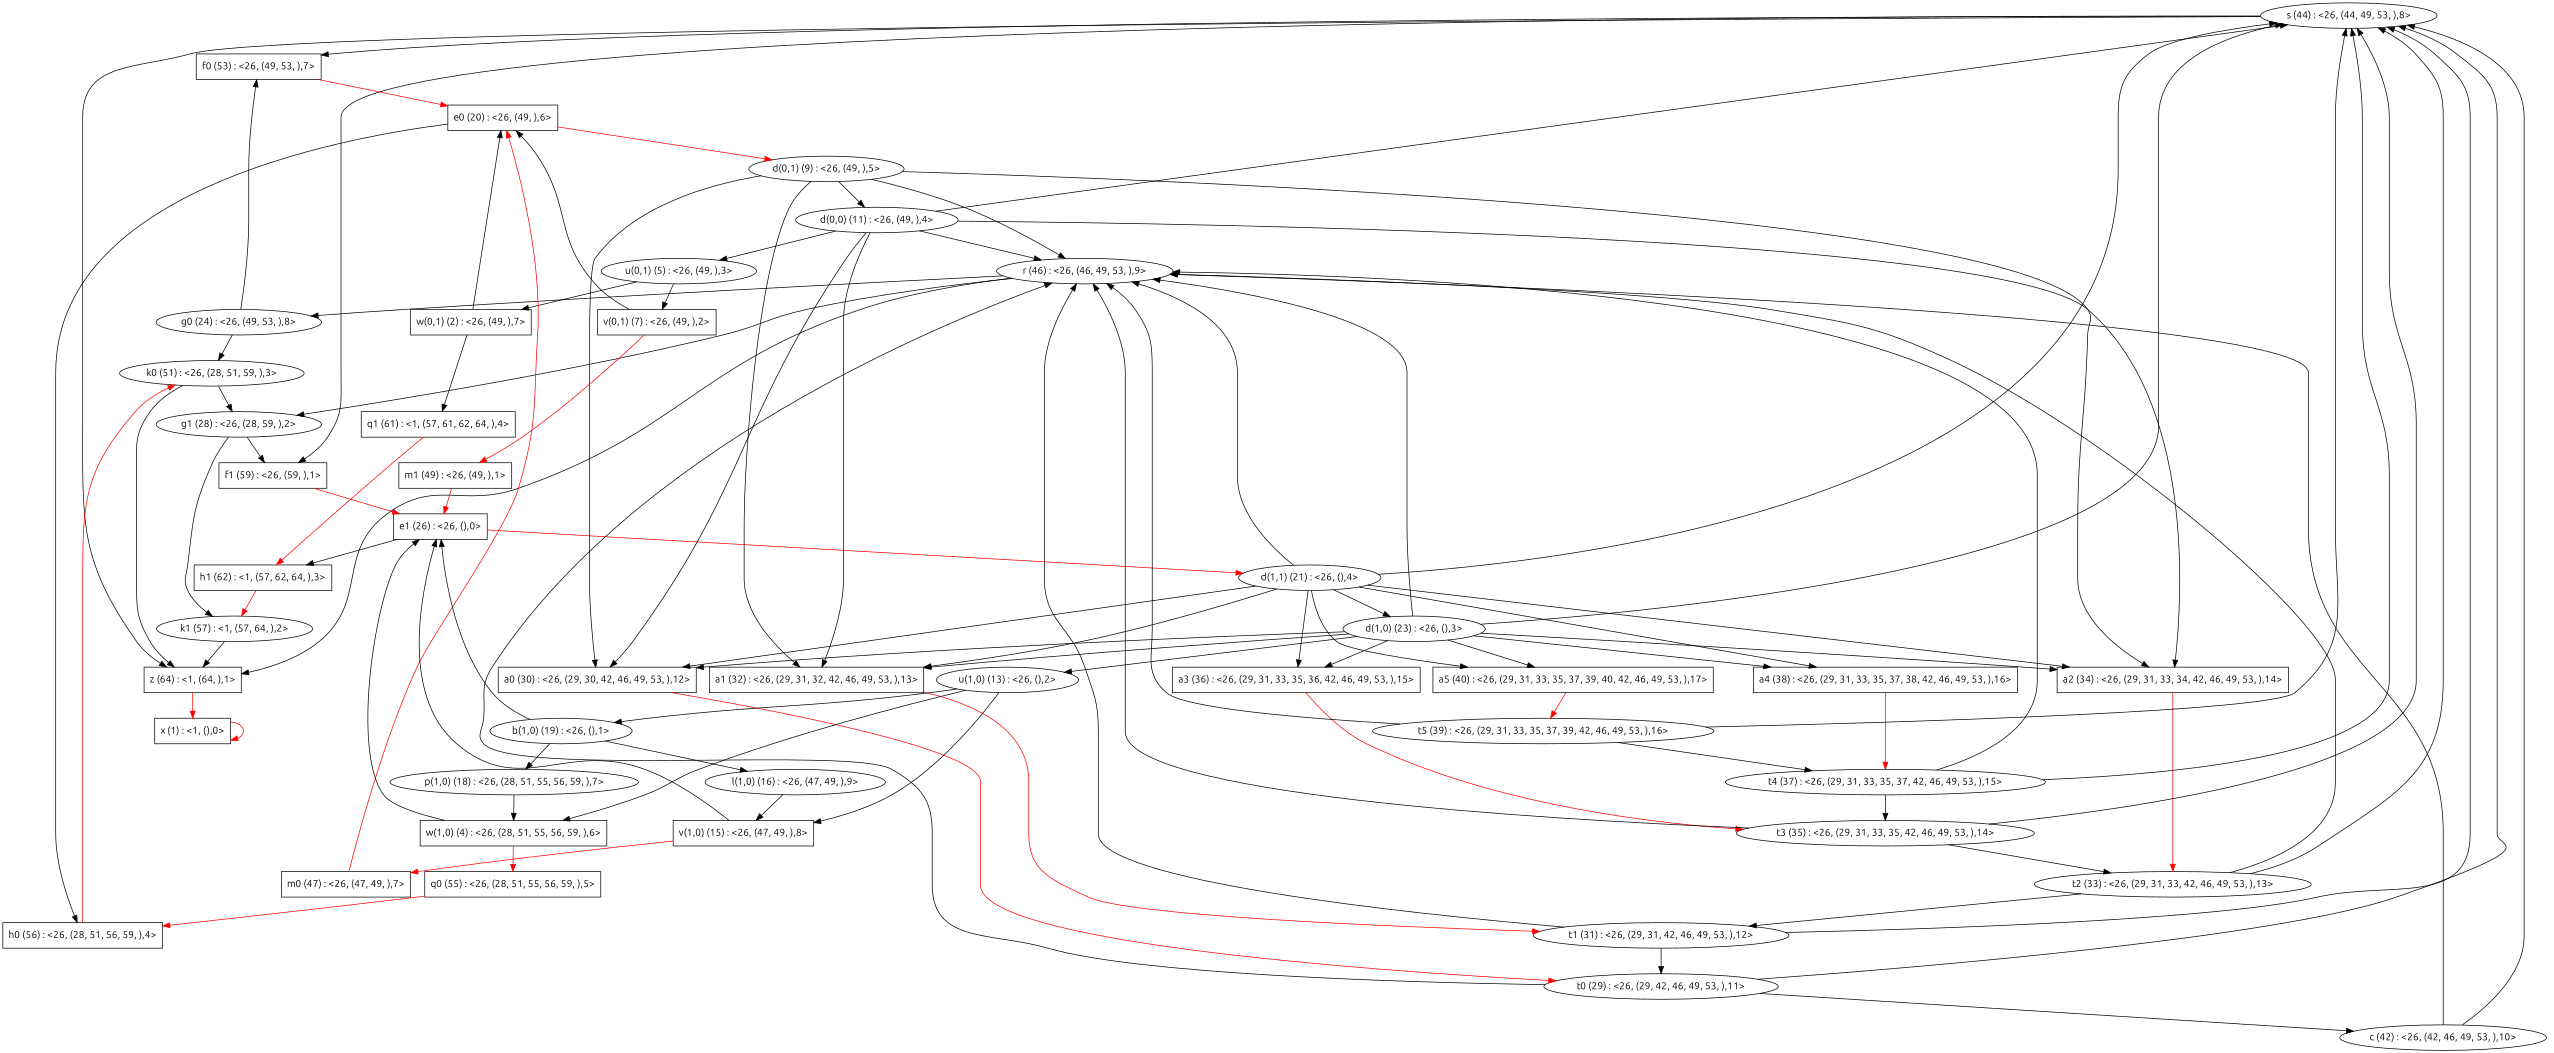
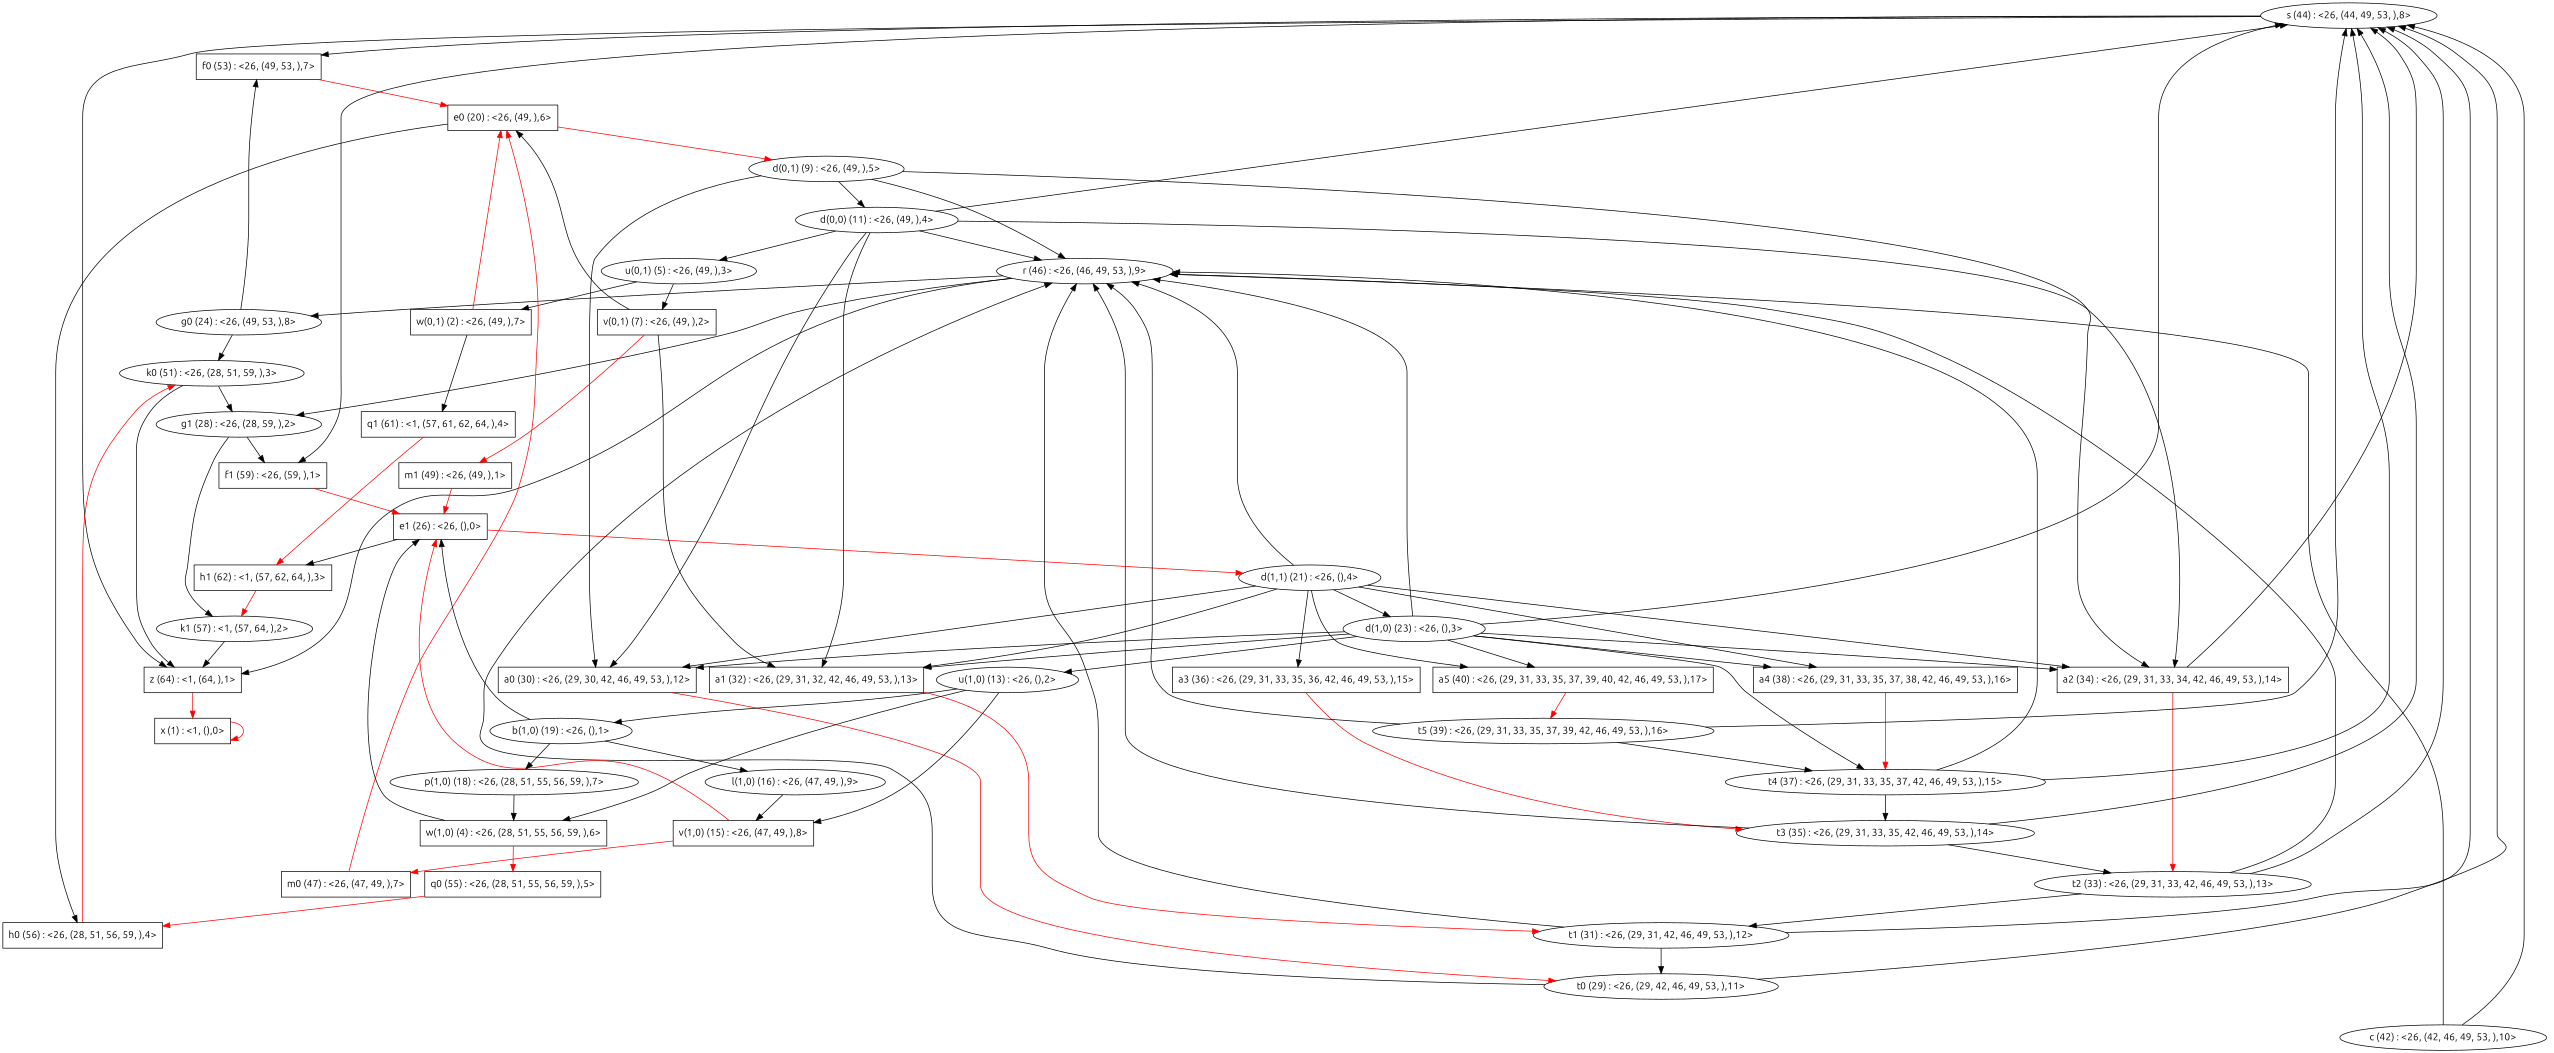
edge "w(0,1) (2) : <26, (49, ),7>" -> "e0 (20) : <26, (49, ),6>": color black -> red
edge "d(0,1) (9) : <26, (49, ),5>" -> "a1 (32) : <26, (29, 31, 32, 42, 46, 49, 53, ),13>": now "v(0,1) (7) : <26, (49, ),2>" -> "a1 (32) : <26, (29, 31, 32, 42, 46, 49, 53, ),13>"
edge "d(1,1) (21) : <26, (),4>" -> "s (44) : <26, (44, 49, 53, ),8>": now "a2 (34) : <26, (29, 31, 33, 34, 42, 46, 49, 53, ),14>" -> "s (44) : <26, (44, 49, 53, ),8>"
edge "d(1,0) (23) : <26, (),3>" -> "a3 (36) : <26, (29, 31, 33, 35, 36, 42, 46, 49, 53, ),15>": now "d(1,0) (23) : <26, (),3>" -> "t4 (37) : <26, (29, 31, 33, 35, 37, 42, 46, 49, 53, ),15>"
edge "v(1,0) (15) : <26, (47, 49, ),8>" -> "e1 (26) : <26, (),0>": color black -> red
edge "t0 (29) : <26, (29, 42, 46, 49, 53, ),11>" -> "c (42) : <26, (42, 46, 49, 53, ),10>": removed
